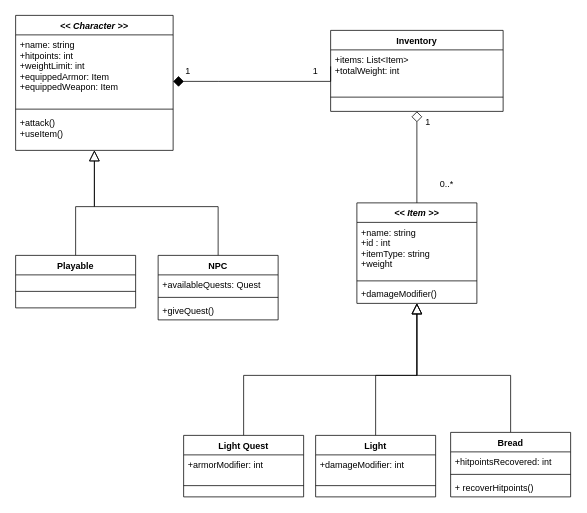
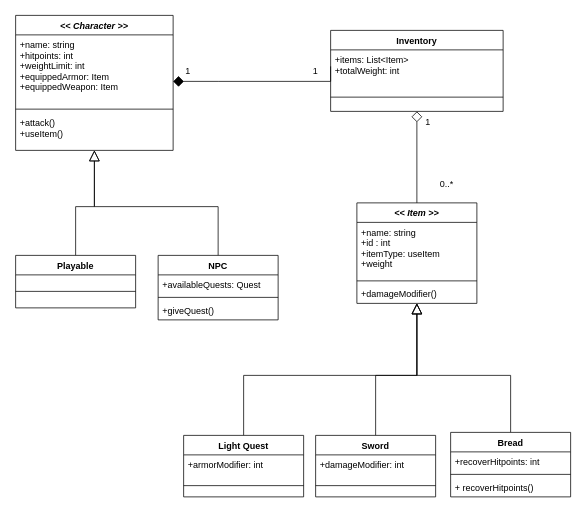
node "+name: string +id : int +itemType: string +weight": label "+name: string +id : int +itemType: string +weight" -> "+name: string +id : int +itemType: useItem +weight"
node "Light": label "Light" -> "Sword"
node "+hitpointsRecovered: int": label "+hitpointsRecovered: int" -> "+recoverHitpoints: int"
